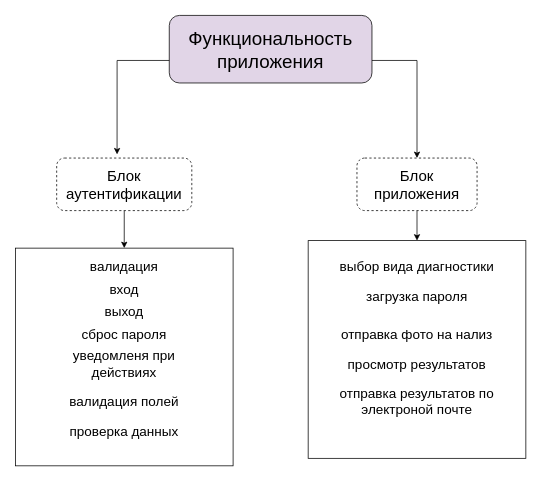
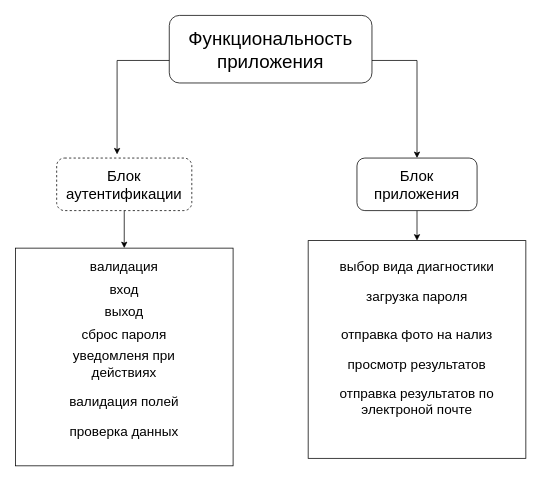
node "Функциональность приложения": fillcolor #e1d5e7 -> #ffffff
node "Блок приложения": style dashed -> solid
